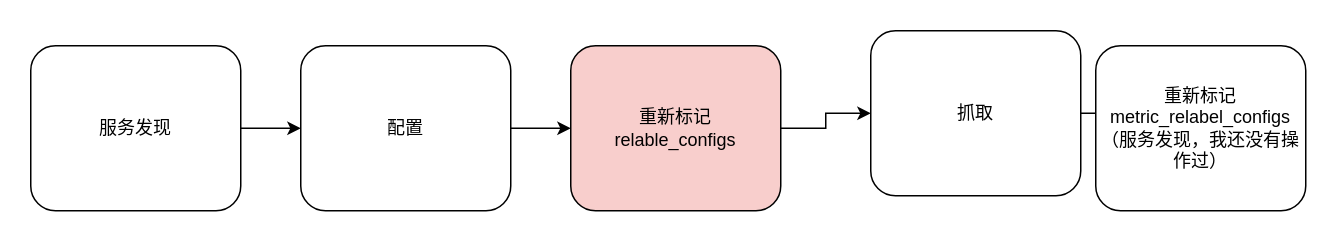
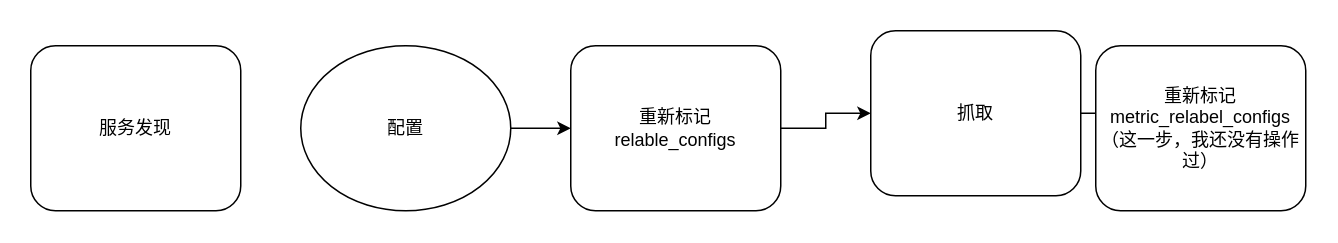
edge "服务发现" -> "配置": removed
node "配置": shape rounded rectangle -> ellipse
node "重新标记 relable_configs": fillcolor #f8cecc -> #ffffff
node "重新标记 metric_relabel_configs （服务发现，我还没有操作过）": label "重新标记 metric_relabel_configs （服务发现，我还没有操作过）" -> "重新标记 metric_relabel_configs （这一步，我还没有操作过）"
